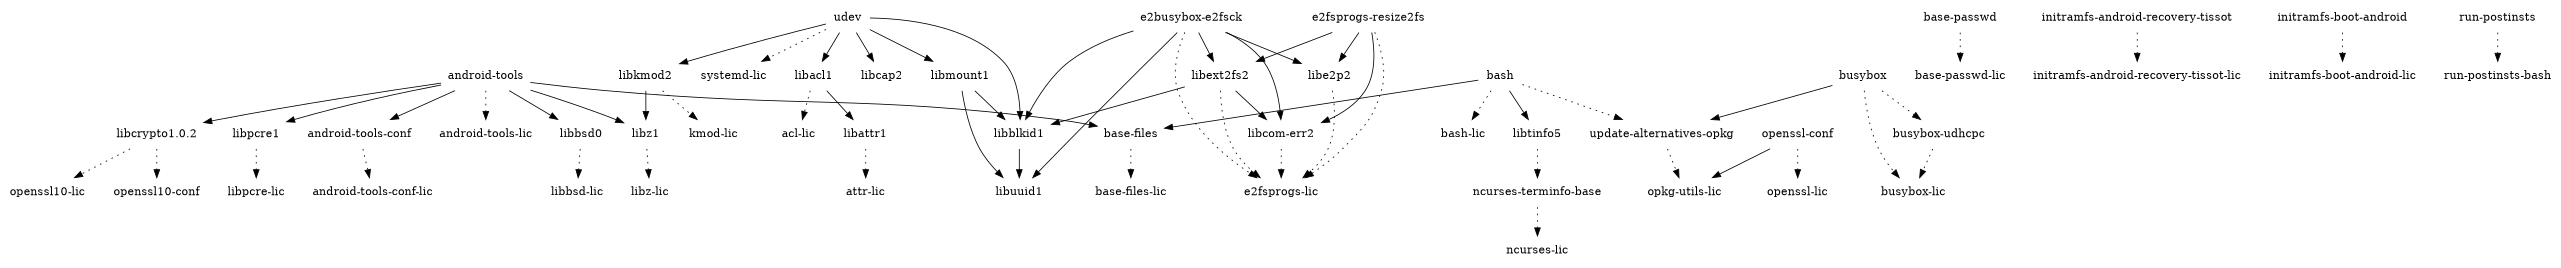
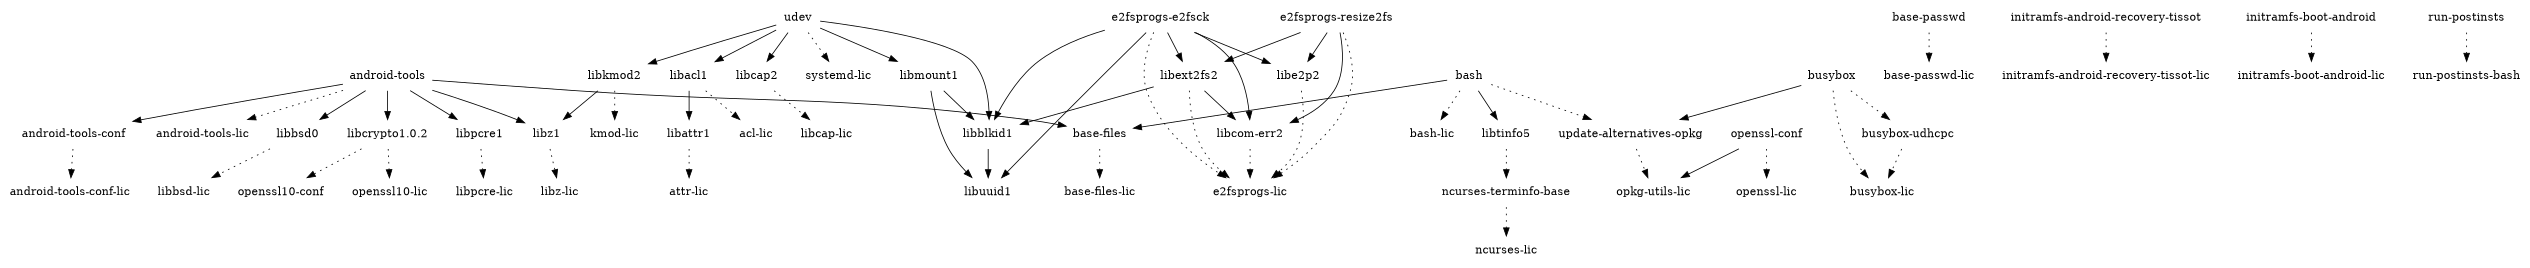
node "e2busybox-e2fsck": label "e2busybox-e2fsck" -> "e2fsprogs-e2fsck"
node "libcap-lic": added
